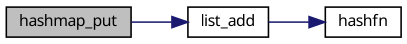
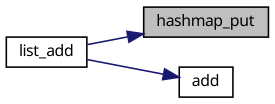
edge "hashmap_put" -> "list_add": reversed
node "hashfn": label "hashfn" -> "add"
